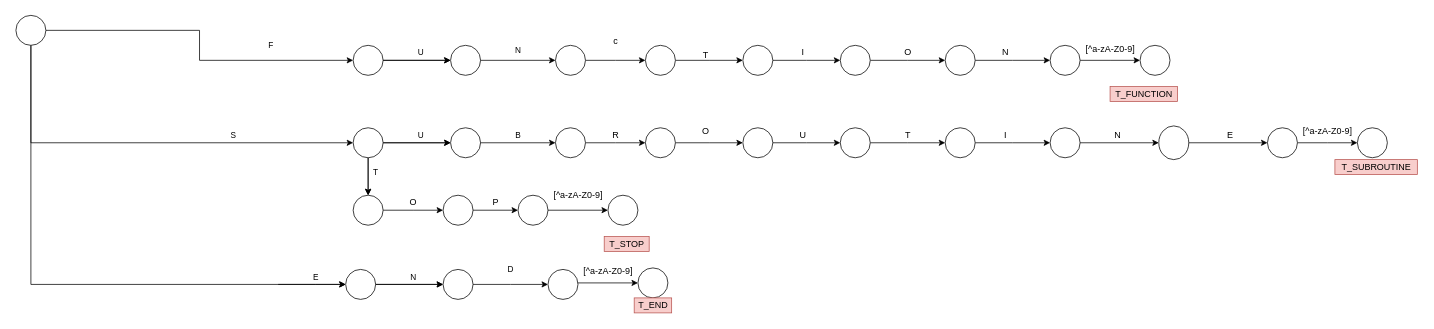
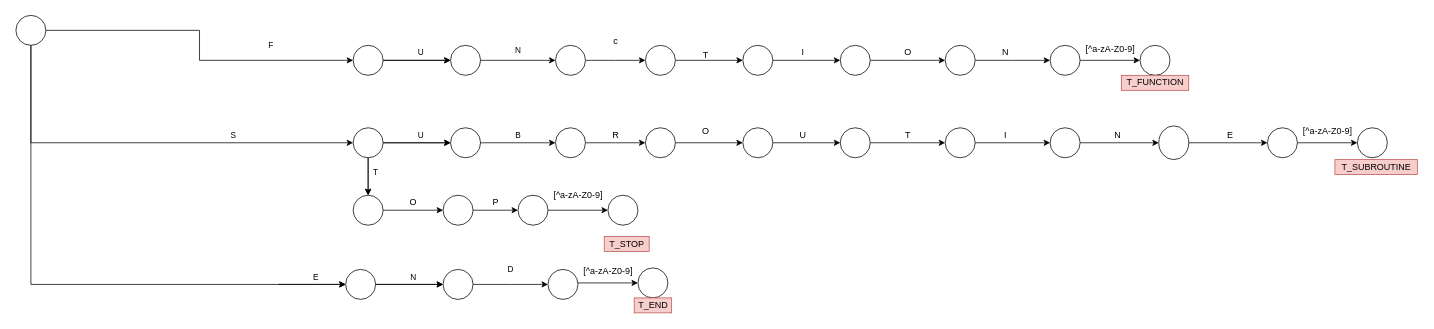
node "T_FUNCTION": moved (1144, 94) -> (1155, 83)
